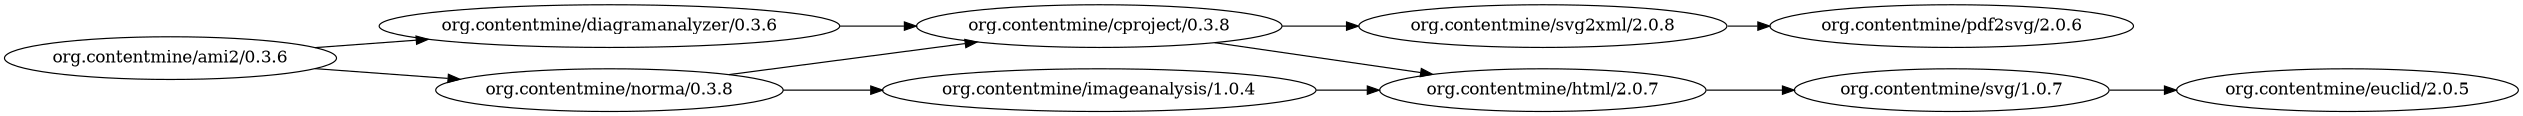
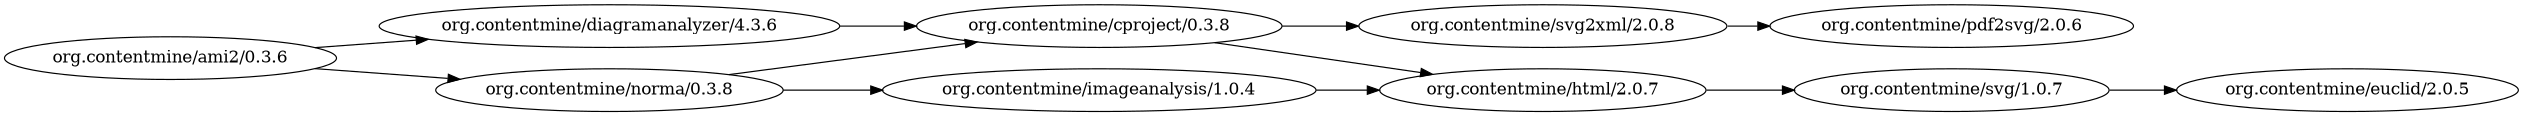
node "org.contentmine/diagramanalyzer/0.3.6": label "org.contentmine/diagramanalyzer/0.3.6" -> "org.contentmine/diagramanalyzer/4.3.6"
